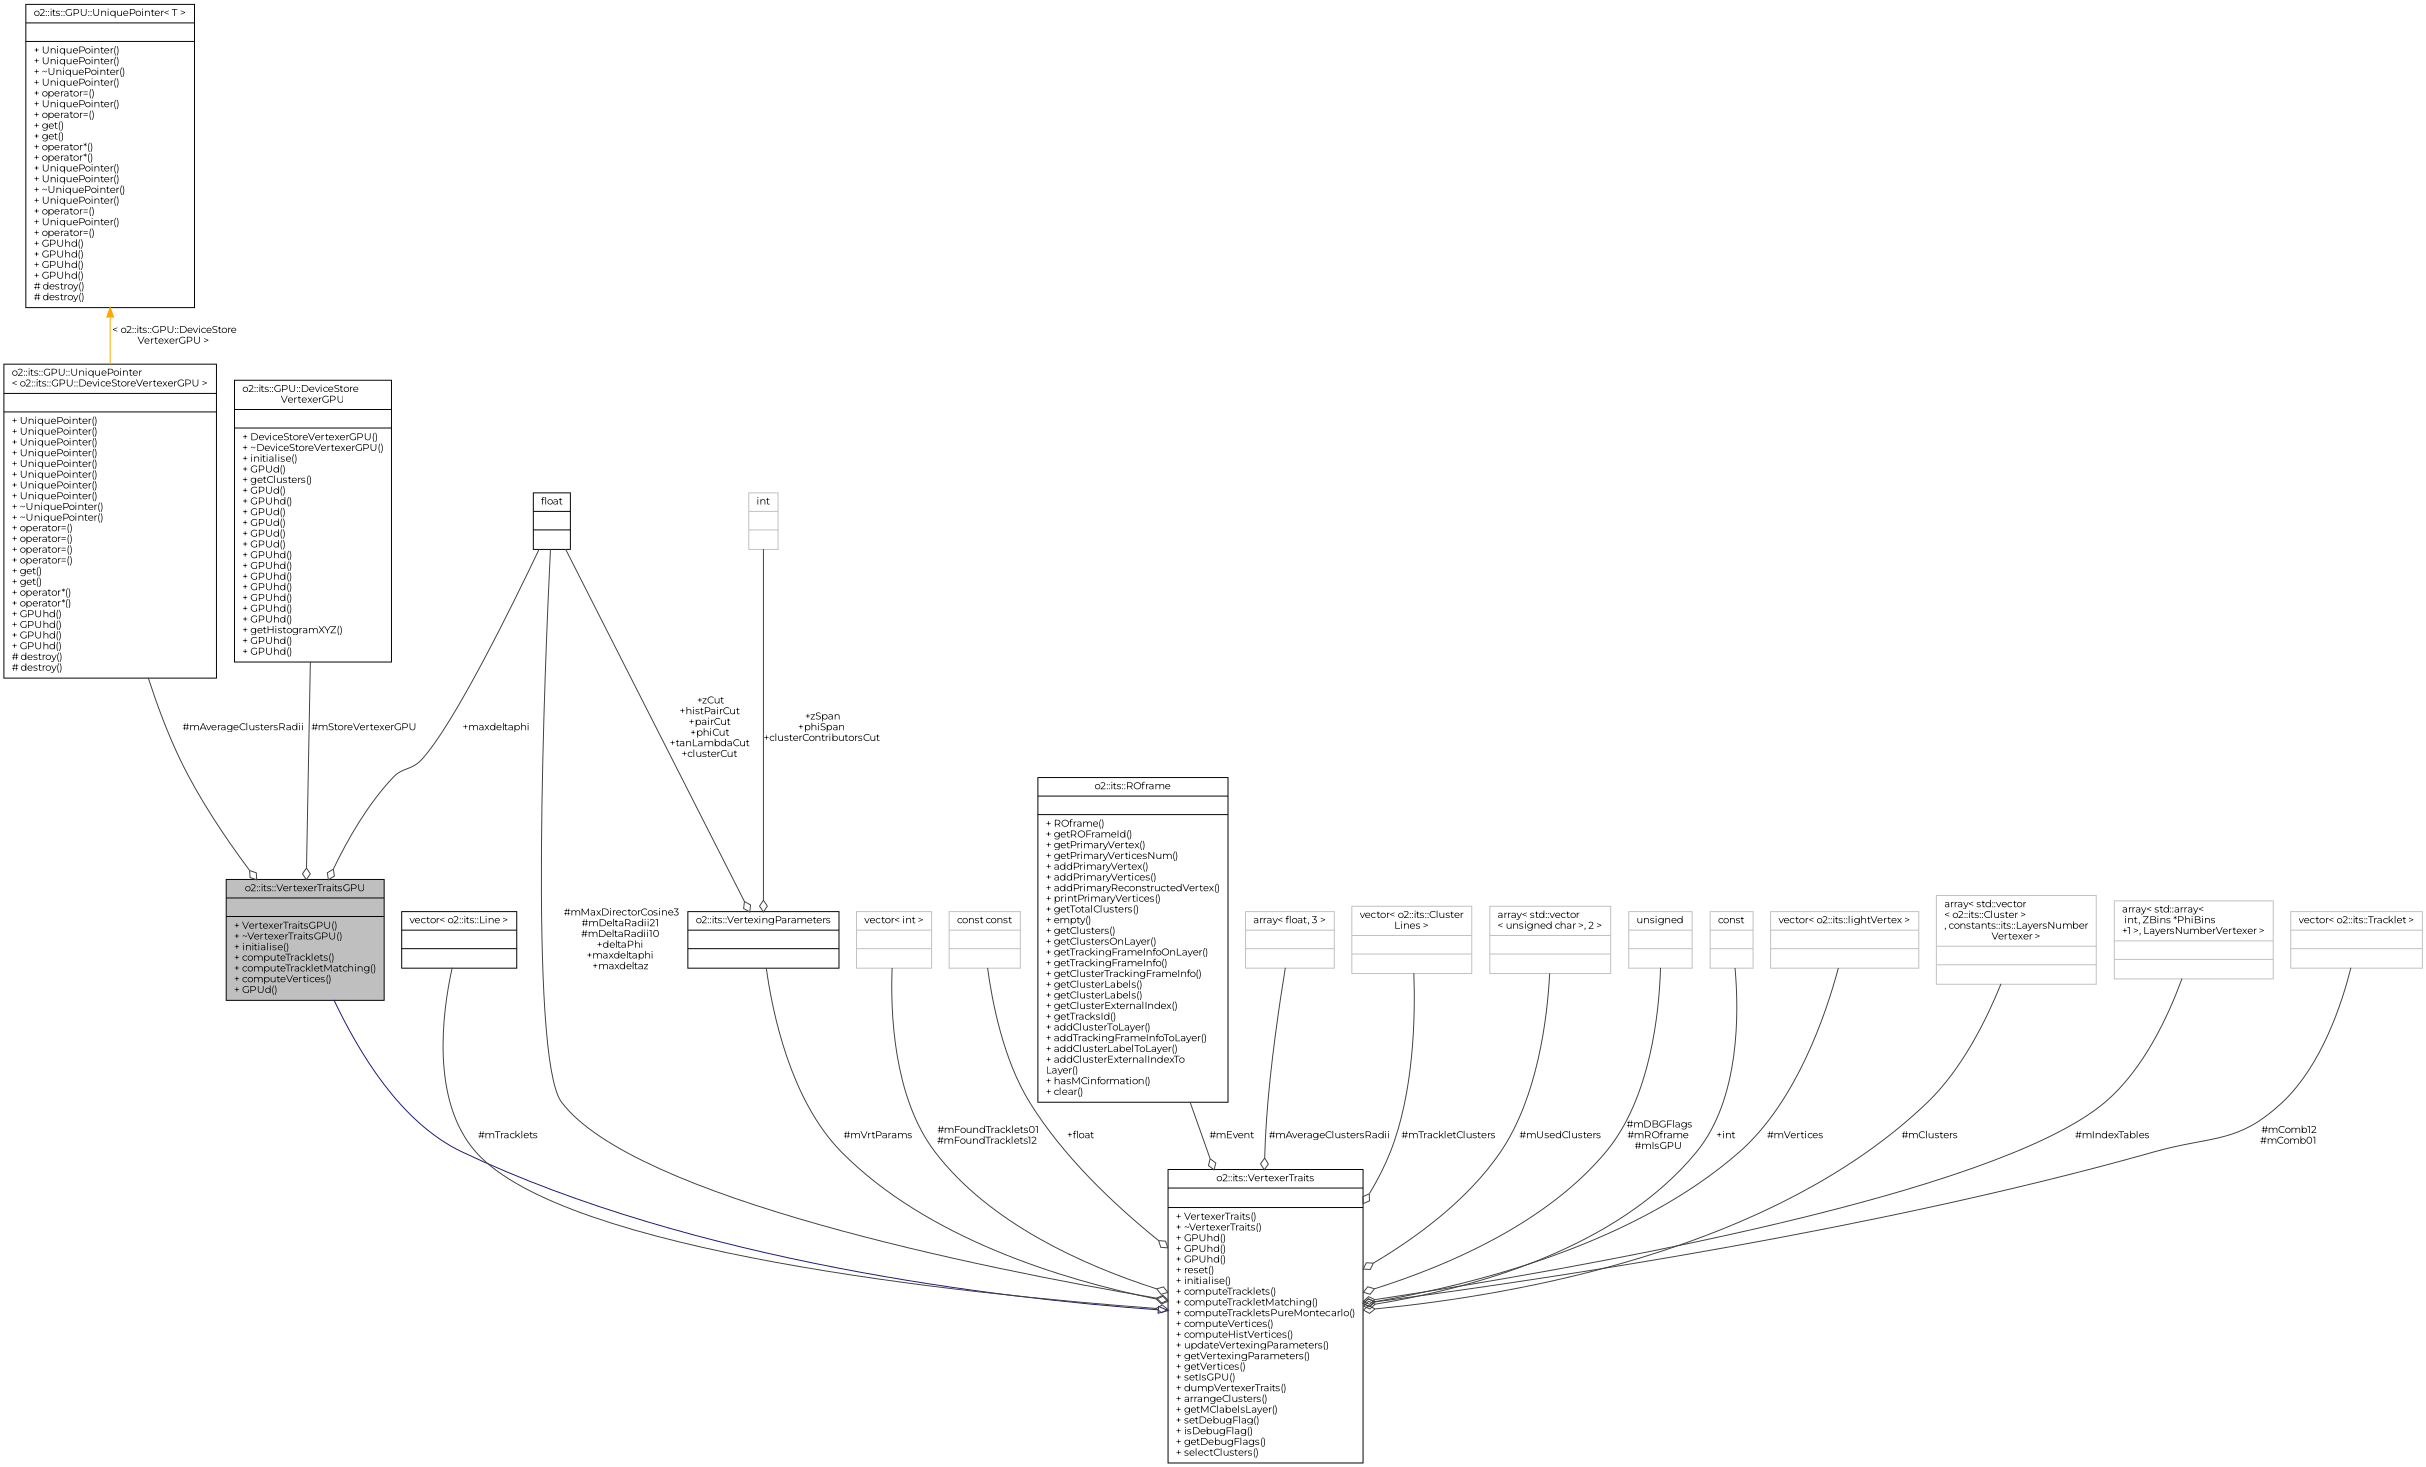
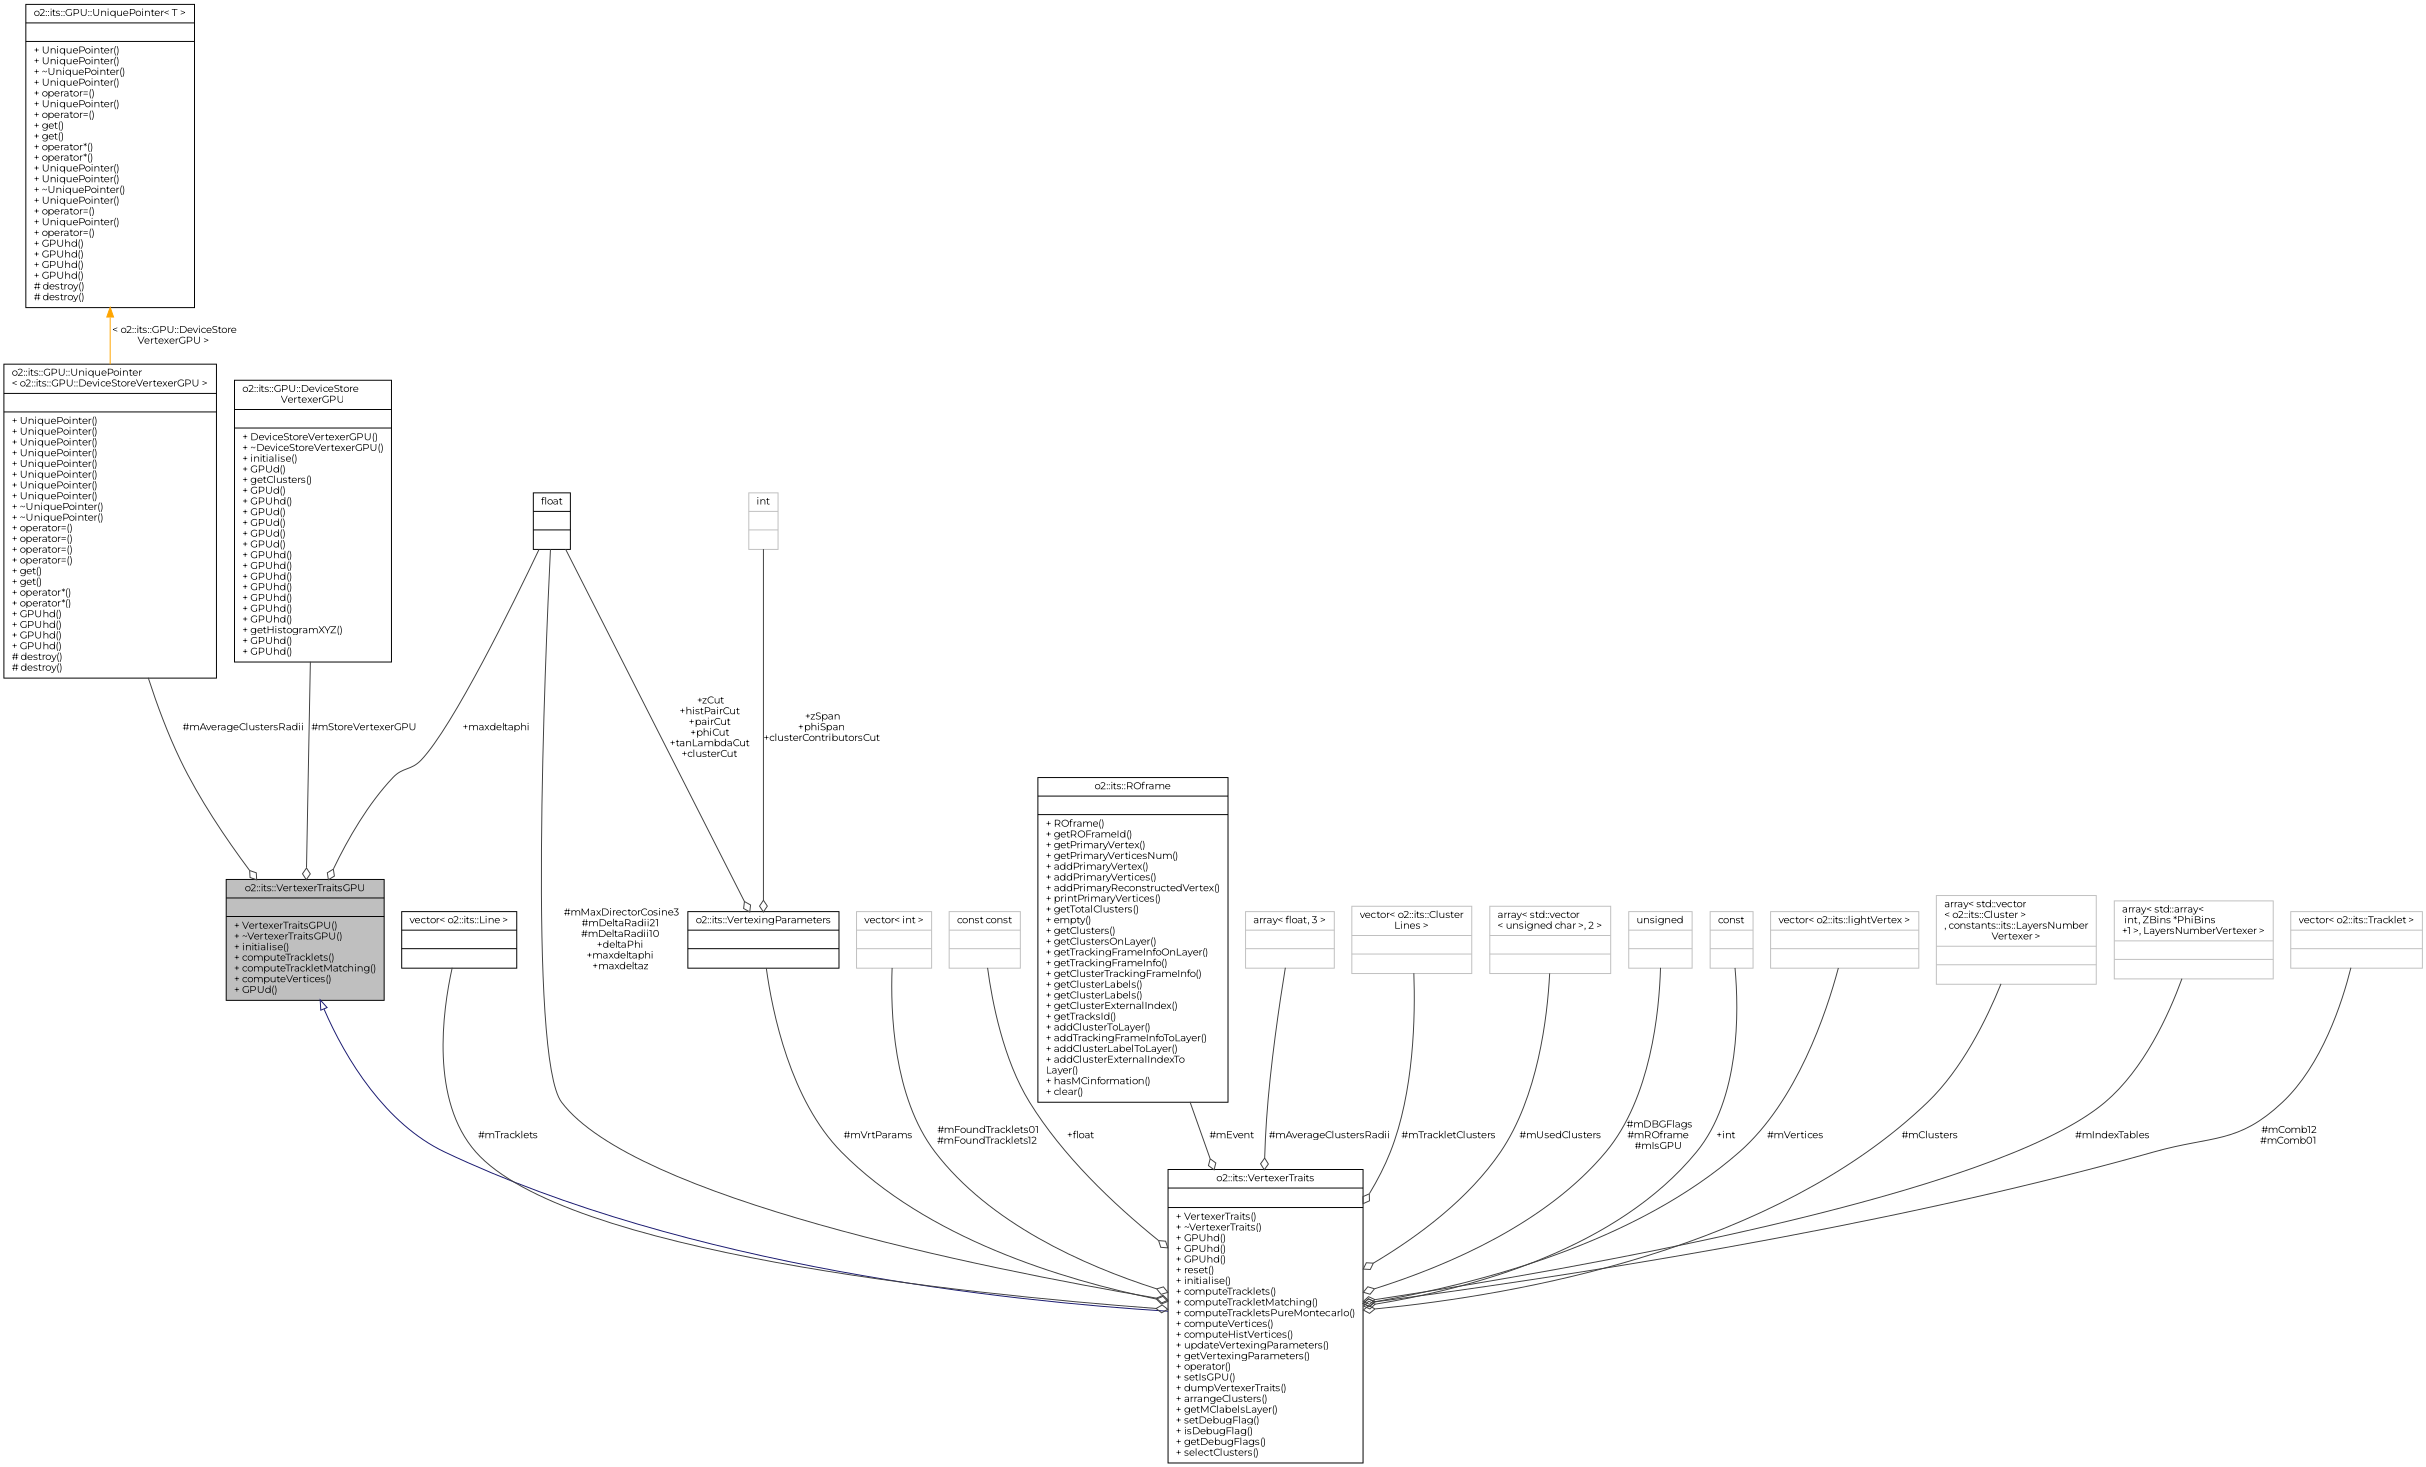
edge "o2::its::VertexerTraitsGPU" -> "o2::its::VertexerTraits": reversed
node "o2::its::VertexerTraits": text "+ getVertices()" -> "+ operator()"
